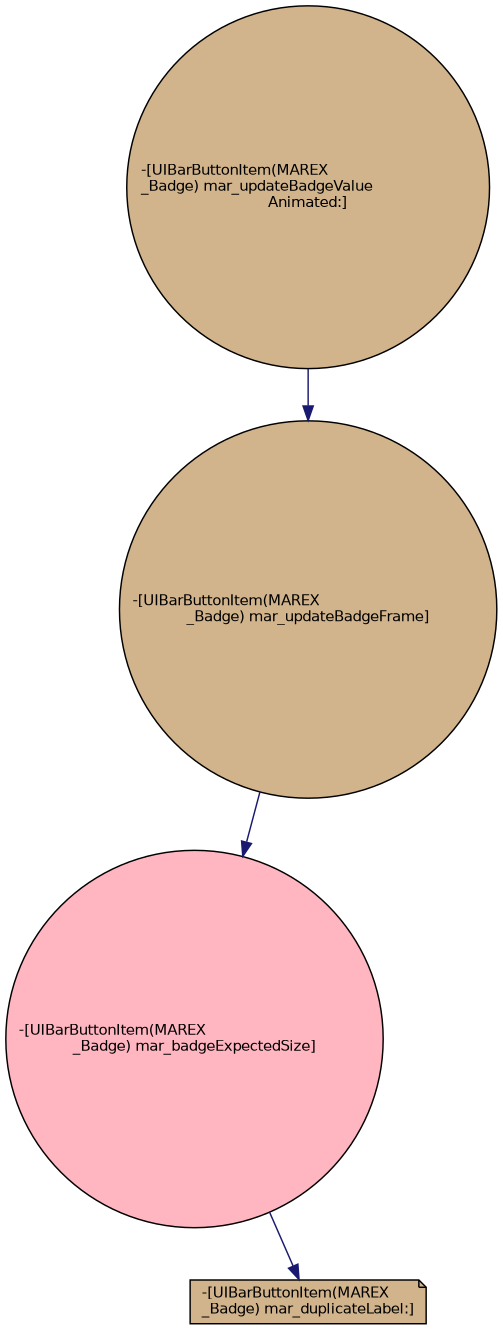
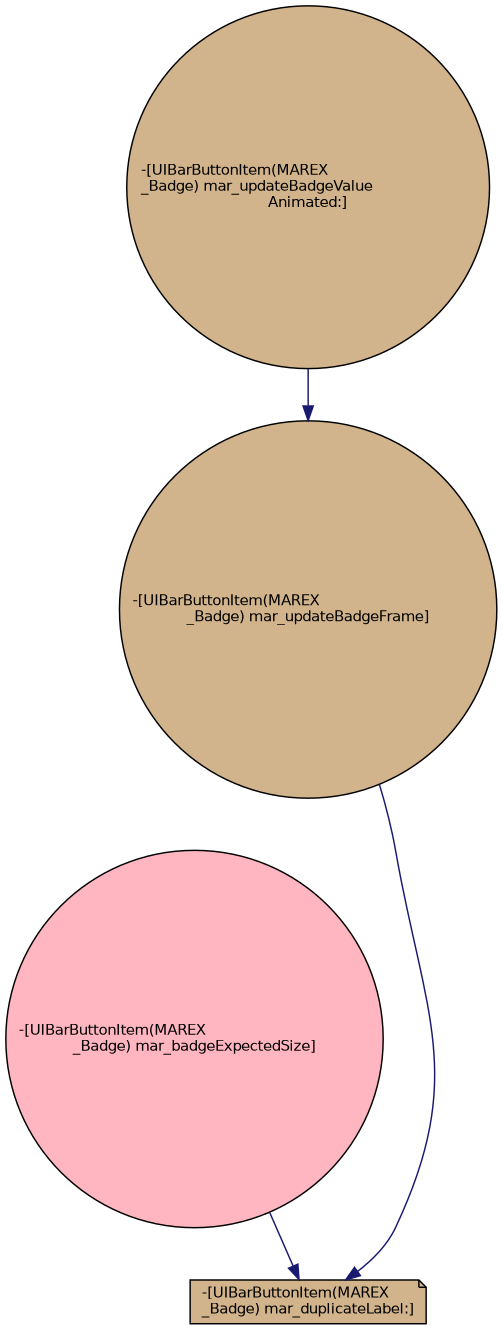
edge "-[UIBarButtonItem(MAREX _Badge) mar_updateBadgeFrame]" -> "-[UIBarButtonItem(MAREX _Badge) mar_badgeExpectedSize]": now "-[UIBarButtonItem(MAREX _Badge) mar_updateBadgeFrame]" -> "-[UIBarButtonItem(MAREX _Badge) mar_duplicateLabel:]"
